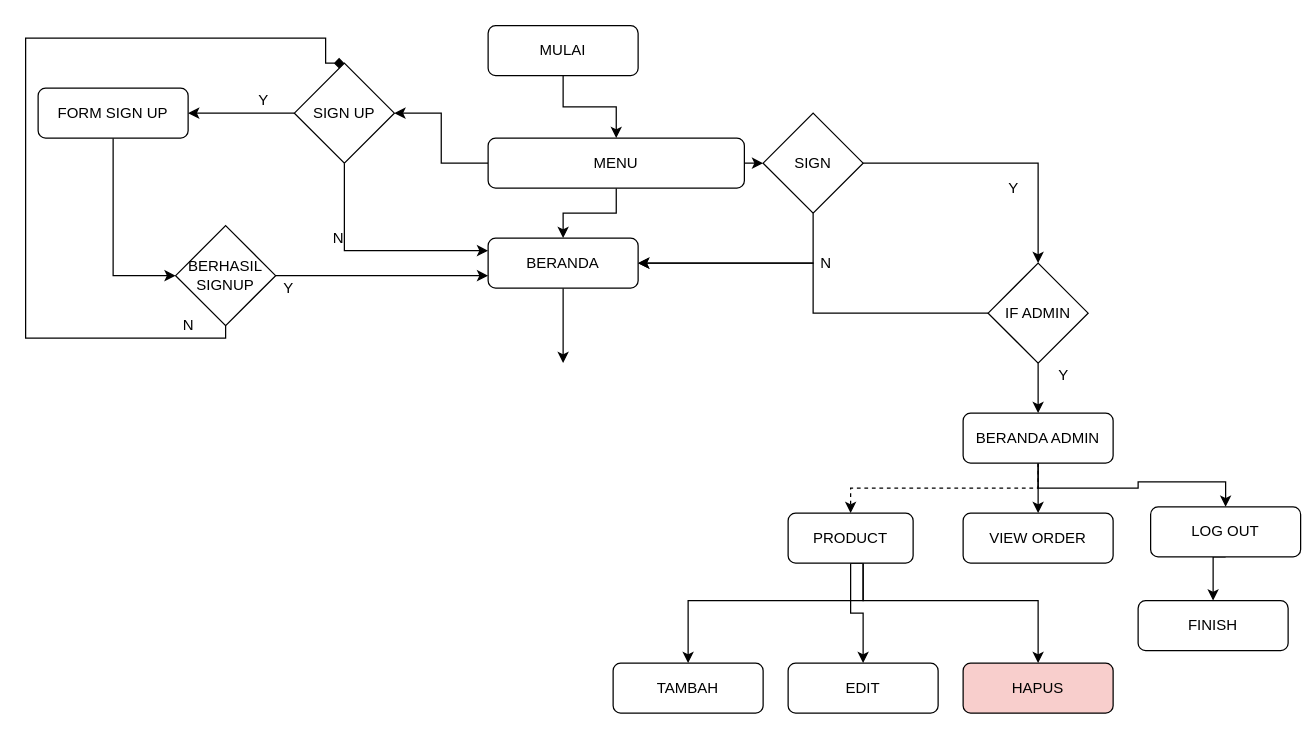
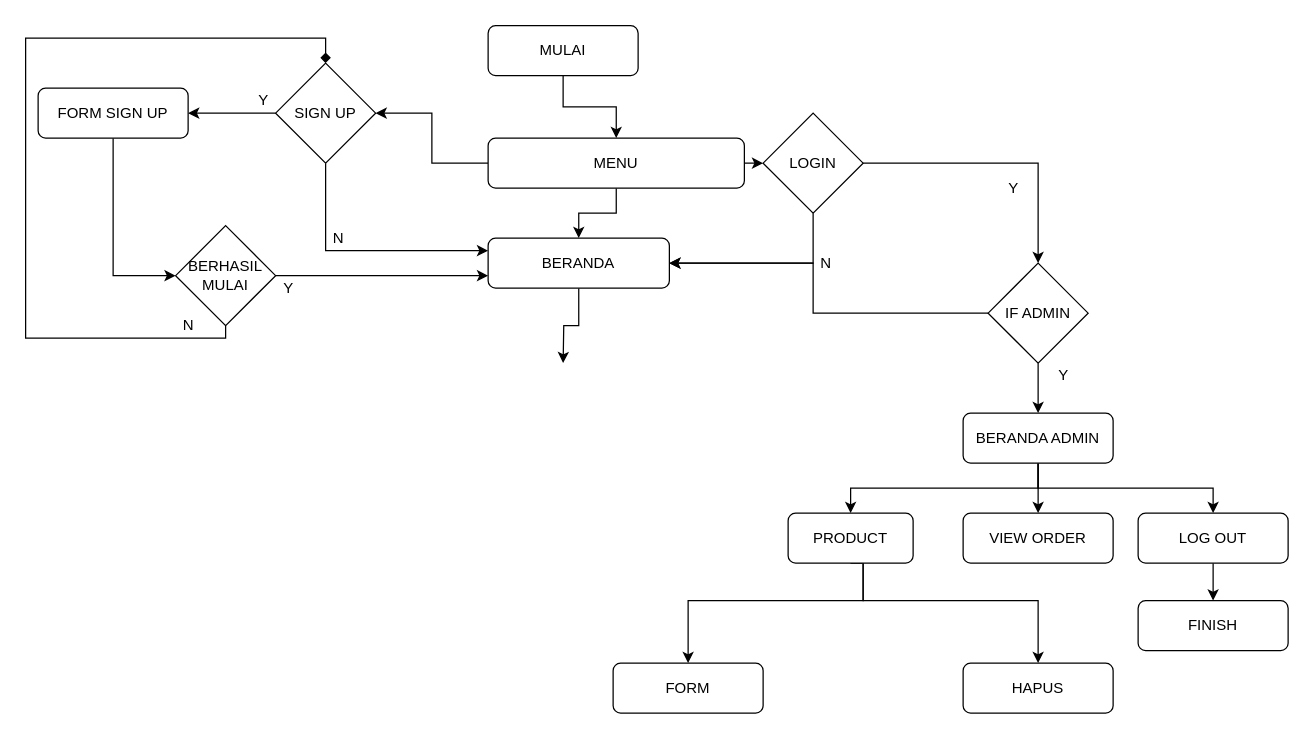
node "SIGN UP": moved (344, 113) -> (326, 113)
node "SIGN": label "SIGN" -> "LOGIN"
node "BERANDA": size 150x50 -> 181x50
node "BERHASIL SIGNUP": label "BERHASIL SIGNUP" -> "BERHASIL MULAI"
edge "BERANDA ADMIN" -> "PRODUCT": style dashed -> solid
node "LOG OUT": moved (1226, 532) -> (1213, 538)
edge "PRODUCT" -> "EDIT": removed
node "TAMBAH": label "TAMBAH" -> "FORM"
node "EDIT": removed
node "HAPUS": fillcolor #f8cecc -> #ffffff
